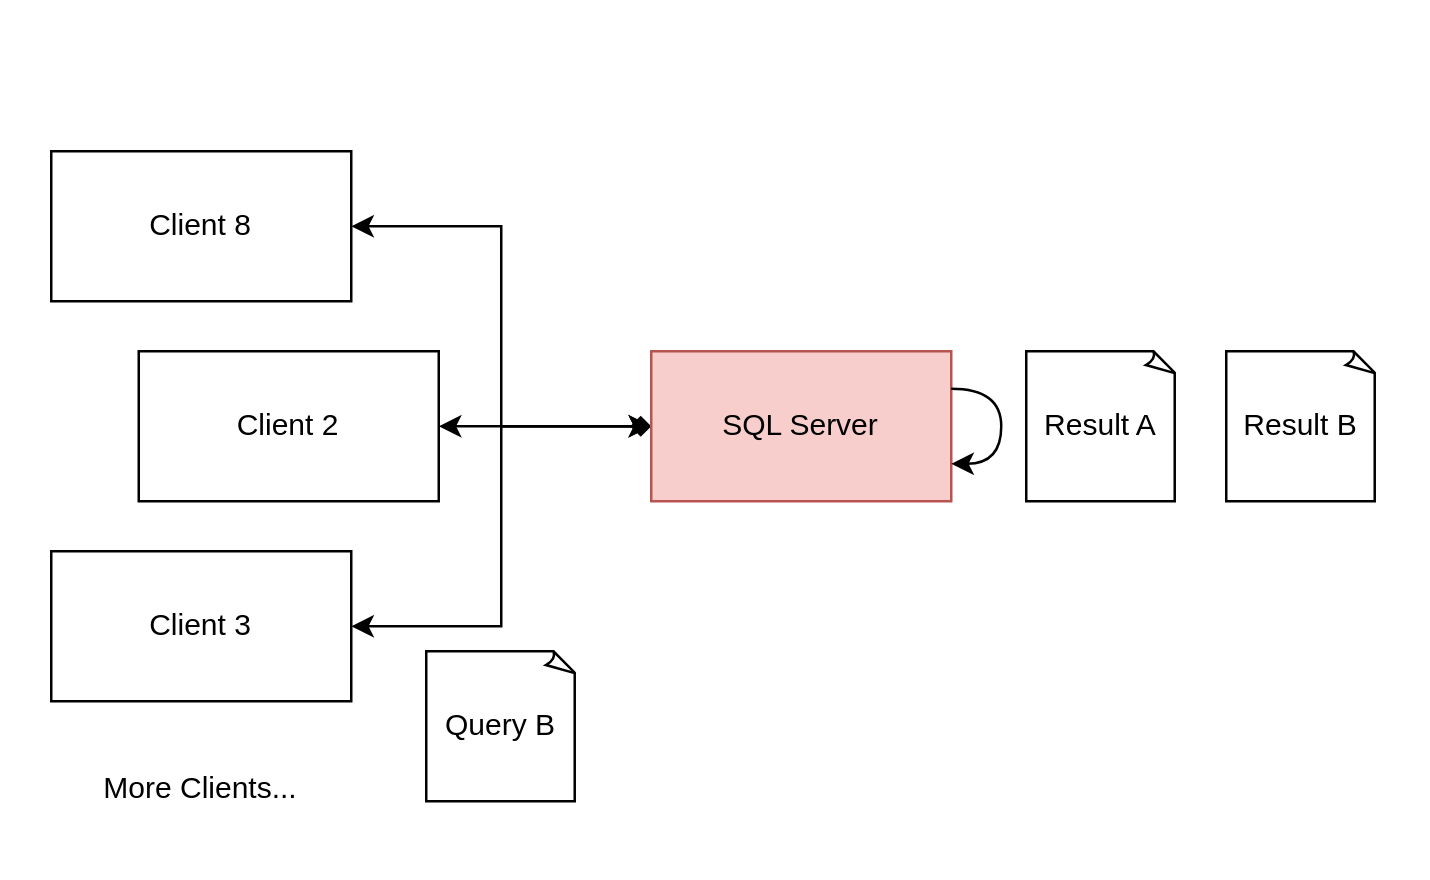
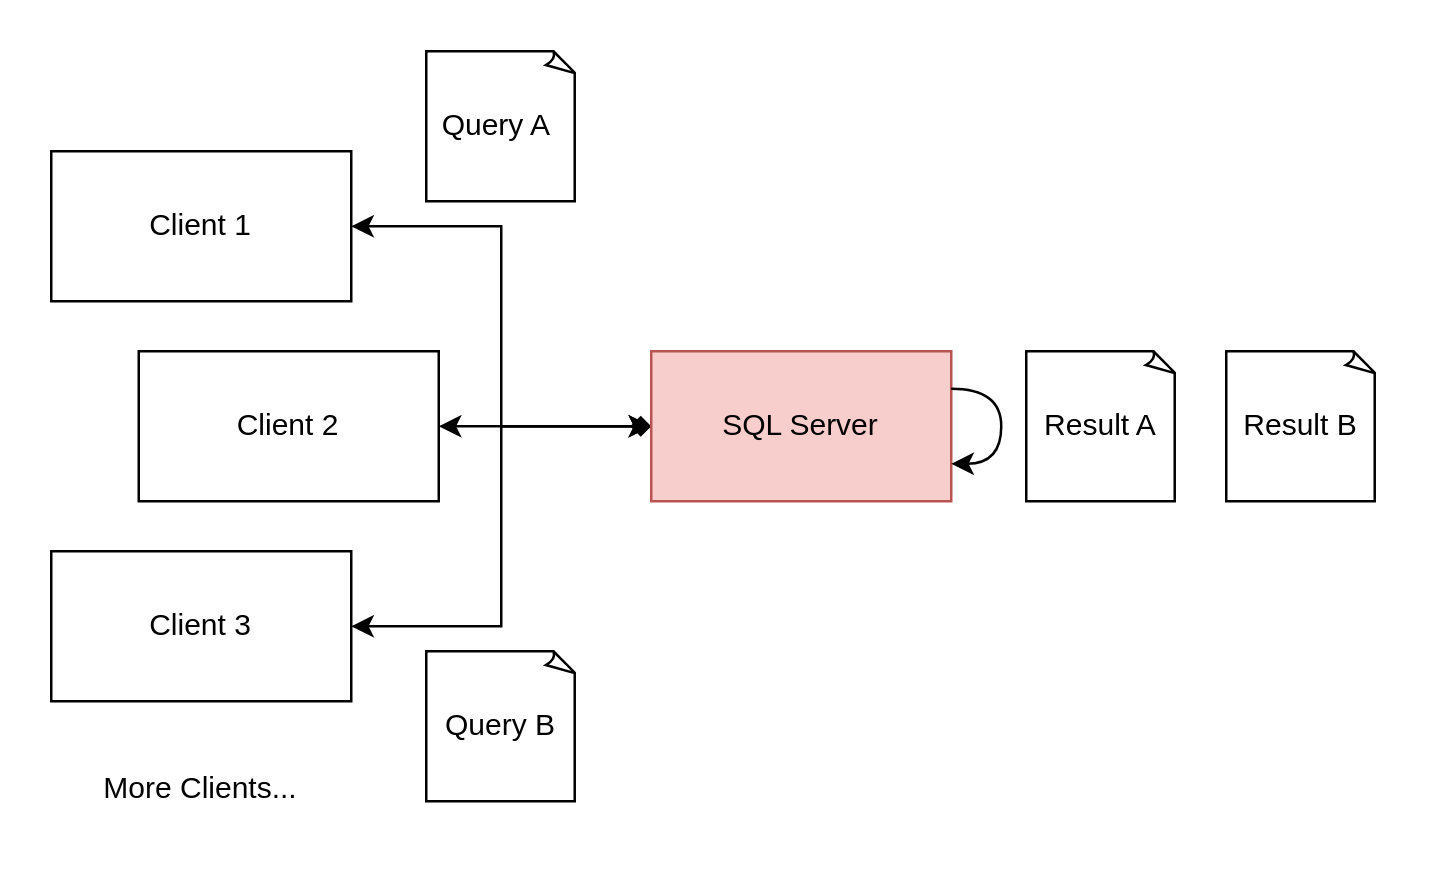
node "Query A": added
node "Client 8": label "Client 8" -> "Client 1"
